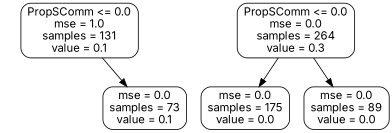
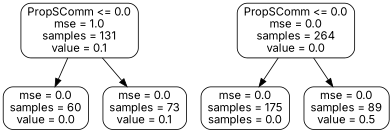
node "PropSComm <= 0.0 mse = 0.0 samples = 264 value = 0.3": label "PropSComm <= 0.0 mse = 0.0 samples = 264 value = 0.3" -> "PropSComm <= 0.0 mse = 0.0 samples = 264 value = 0.0"
node "mse = 0.0 samples = 60 value = 0.0": added
node "mse = 0.0 samples = 175 value = 0.0": label "mse = 0.0 samples = 175 value = 0.0" -> "mse = 0.0 samples = 175 samples = 0.0"
node "mse = 0.0 samples = 89 value = 0.0": label "mse = 0.0 samples = 89 value = 0.0" -> "mse = 0.0 samples = 89 value = 0.5"
